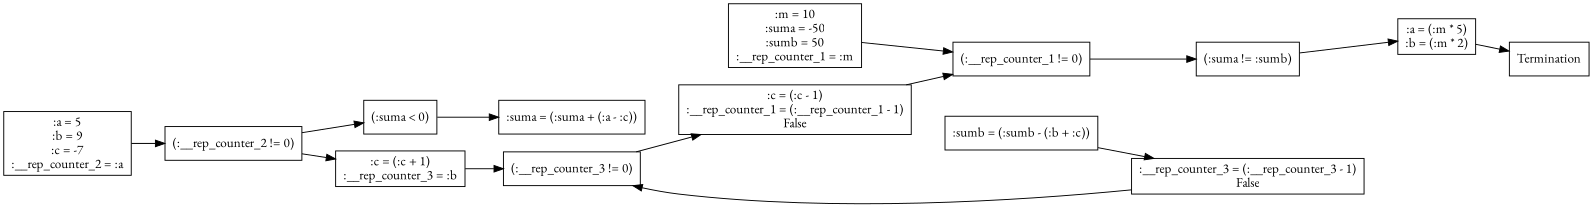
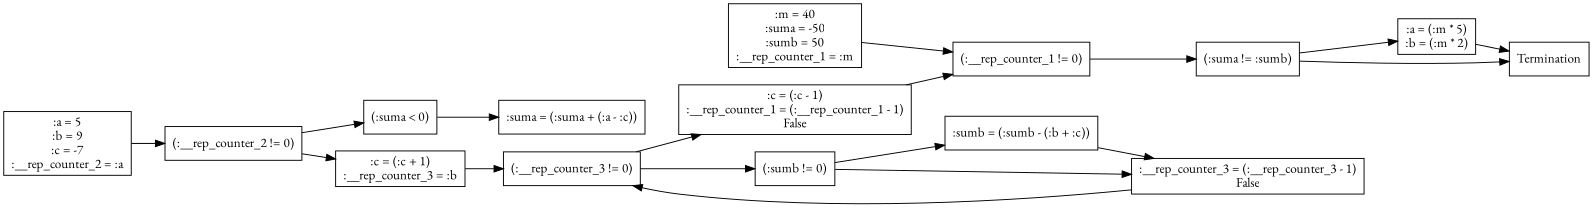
node ":m = 10 :suma = -50 :sumb = 50 :__rep_counter_1 = :m": label ":m = 10 :suma = -50 :sumb = 50 :__rep_counter_1 = :m" -> ":m = 40 :suma = -50 :sumb = 50 :__rep_counter_1 = :m"
edge "(:suma != :sumb)" -> "Termination": added
node "(:sumb != 0)": added
